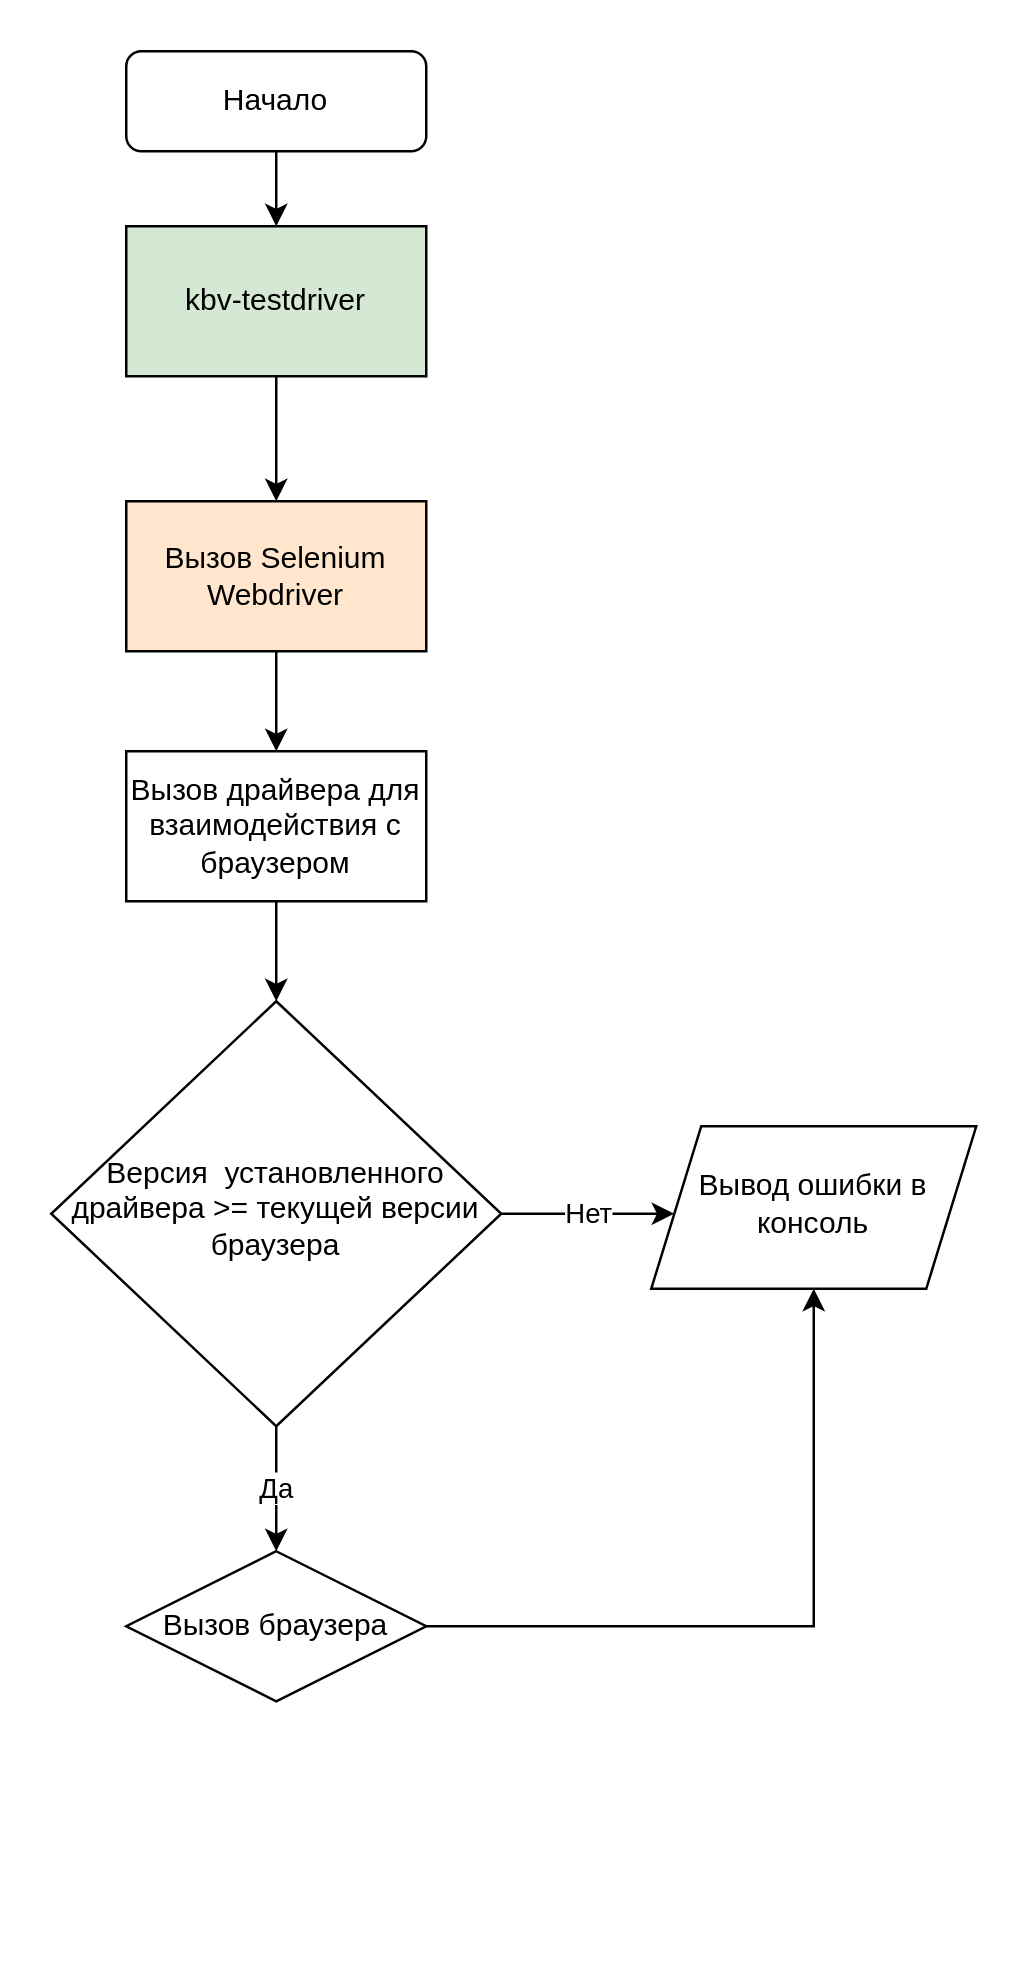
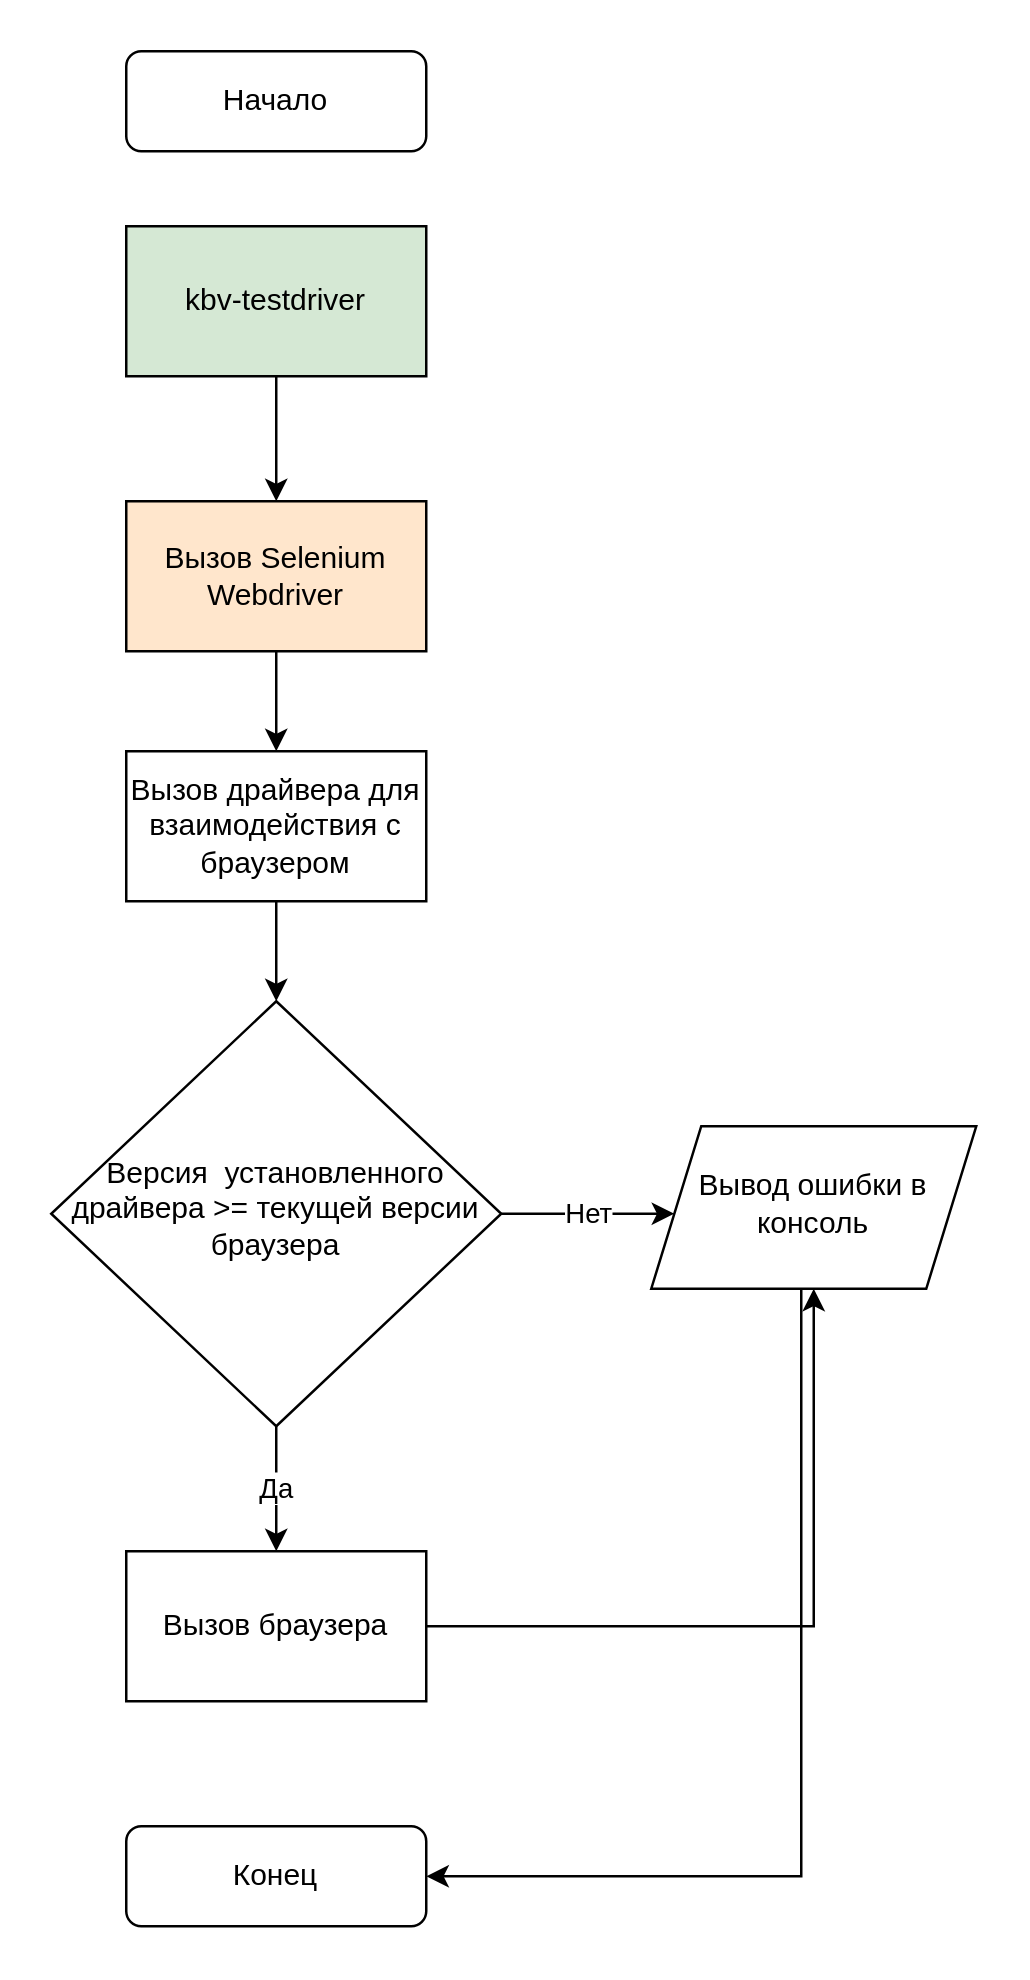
edge "Начало" -> "kbv-testdriver": removed
node "Вызов браузера": shape diamond -> rectangle
node "Конец": added
edge "Вывод ошибки в консоль" -> "Конец": added
